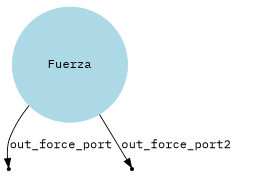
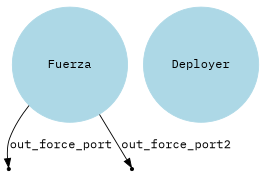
node "Deployer": added
